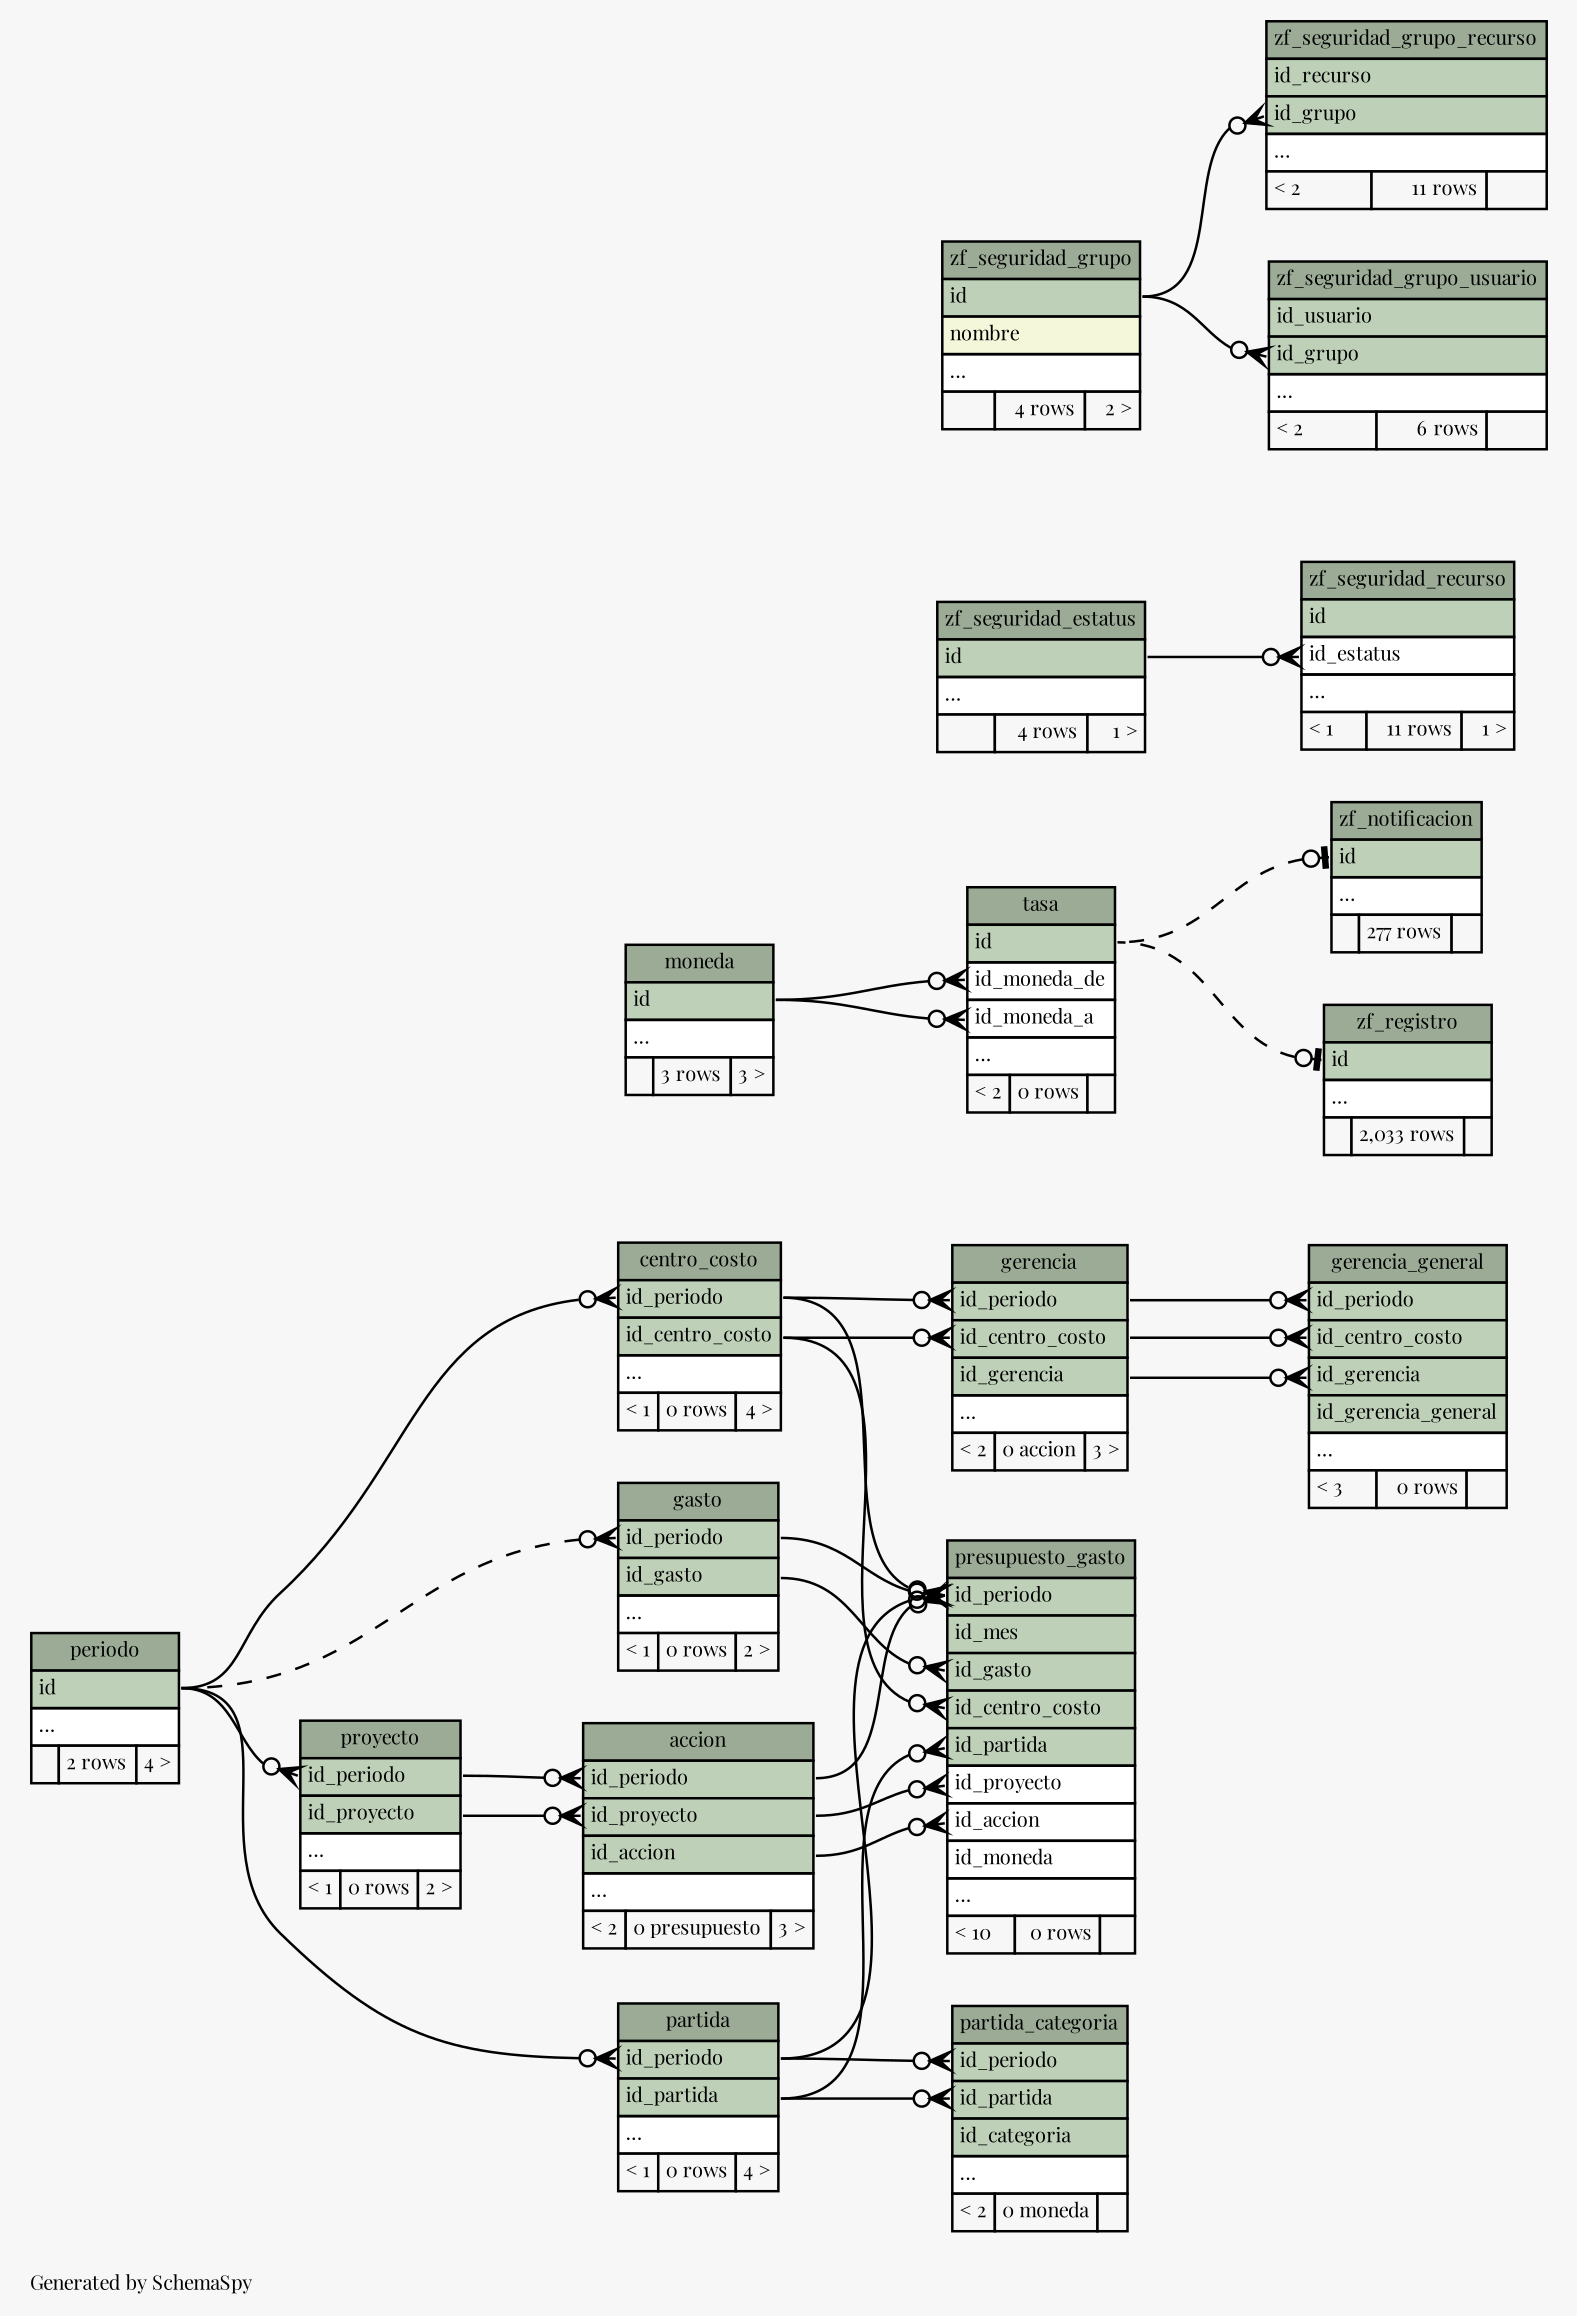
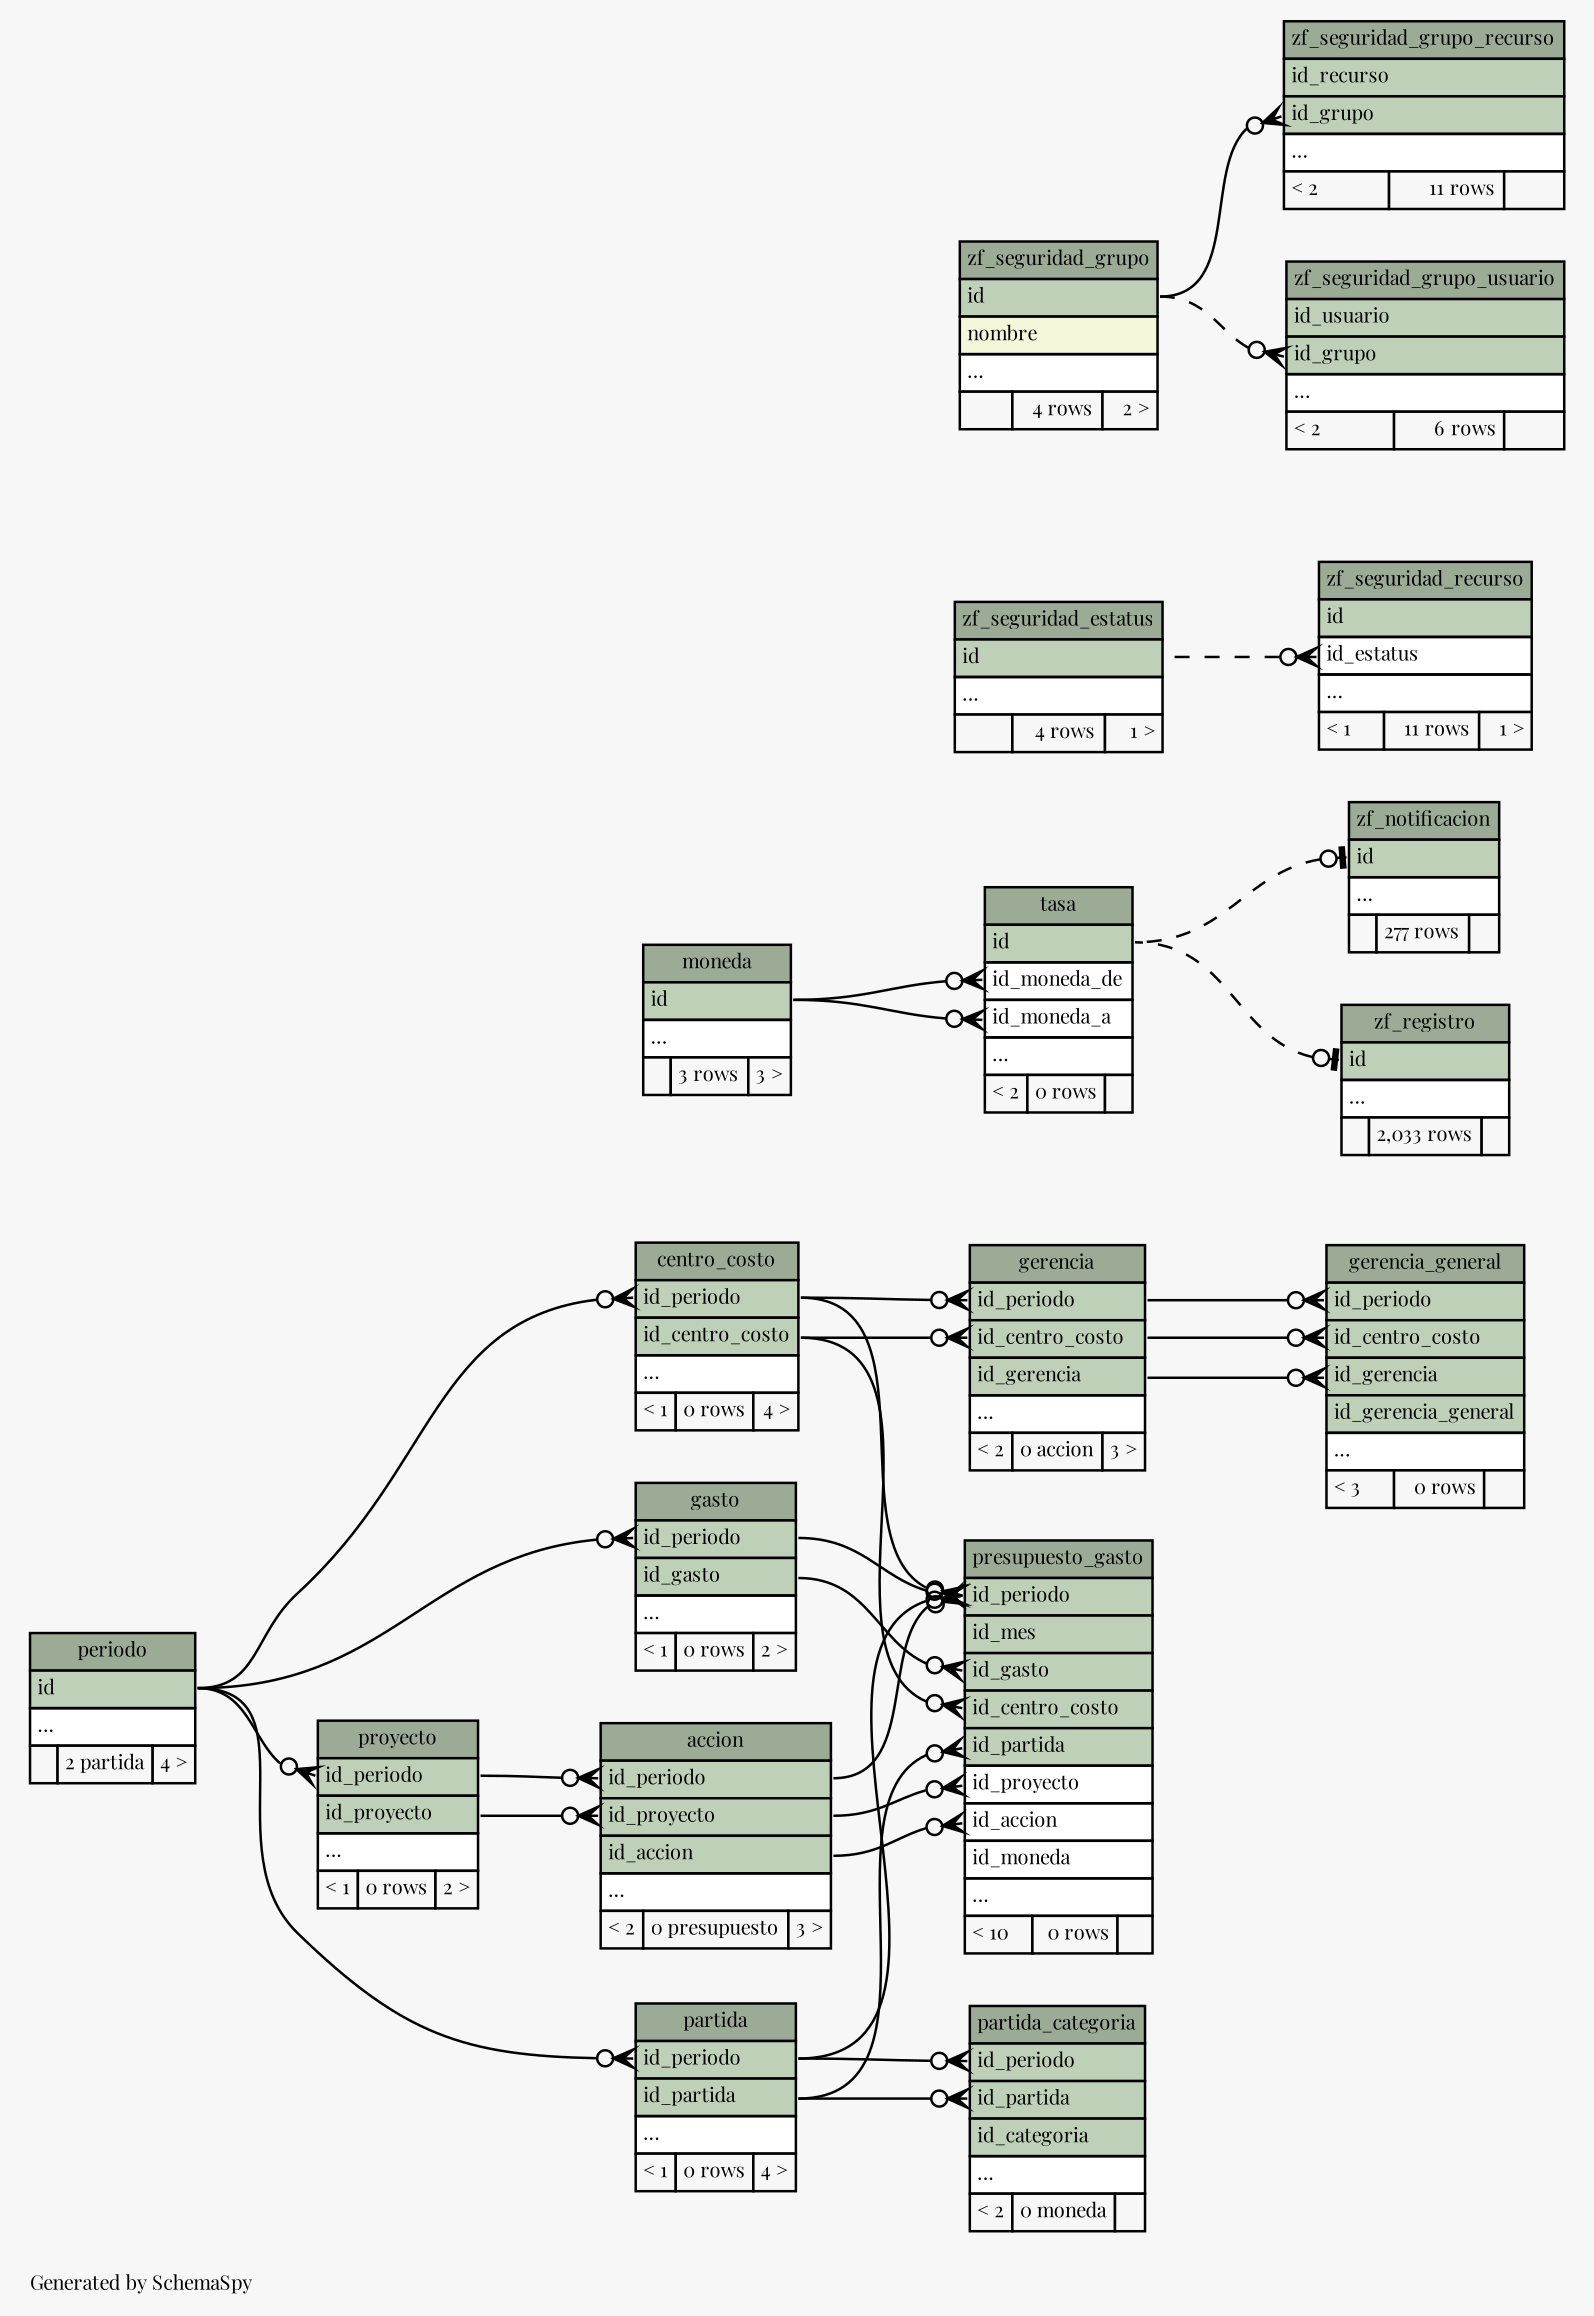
edge "zf_seguridad_grupo" -> "zf_seguridad_grupo_usuario": style solid -> dashed
edge "zf_seguridad_estatus" -> "zf_seguridad_recurso": style solid -> dashed
edge "periodo" -> "gasto": style dashed -> solid
node "periodo": text "2 rows" -> "2 partida"
